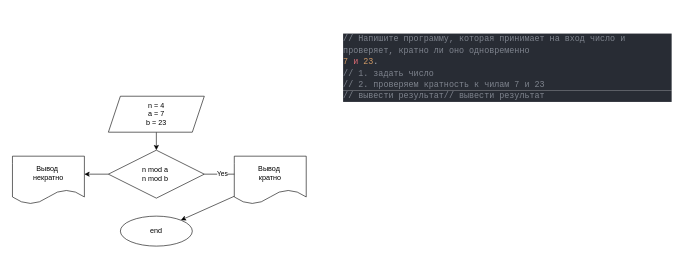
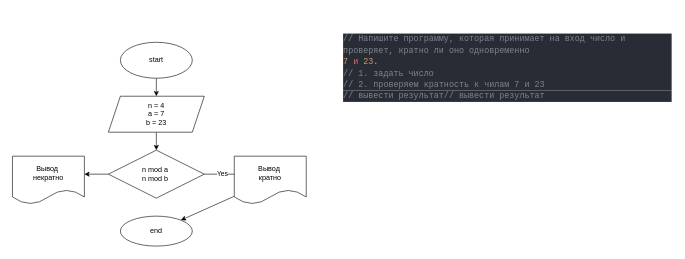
node "start": added
edge "start" -> "n = 4 a = 7 b = 23": added
